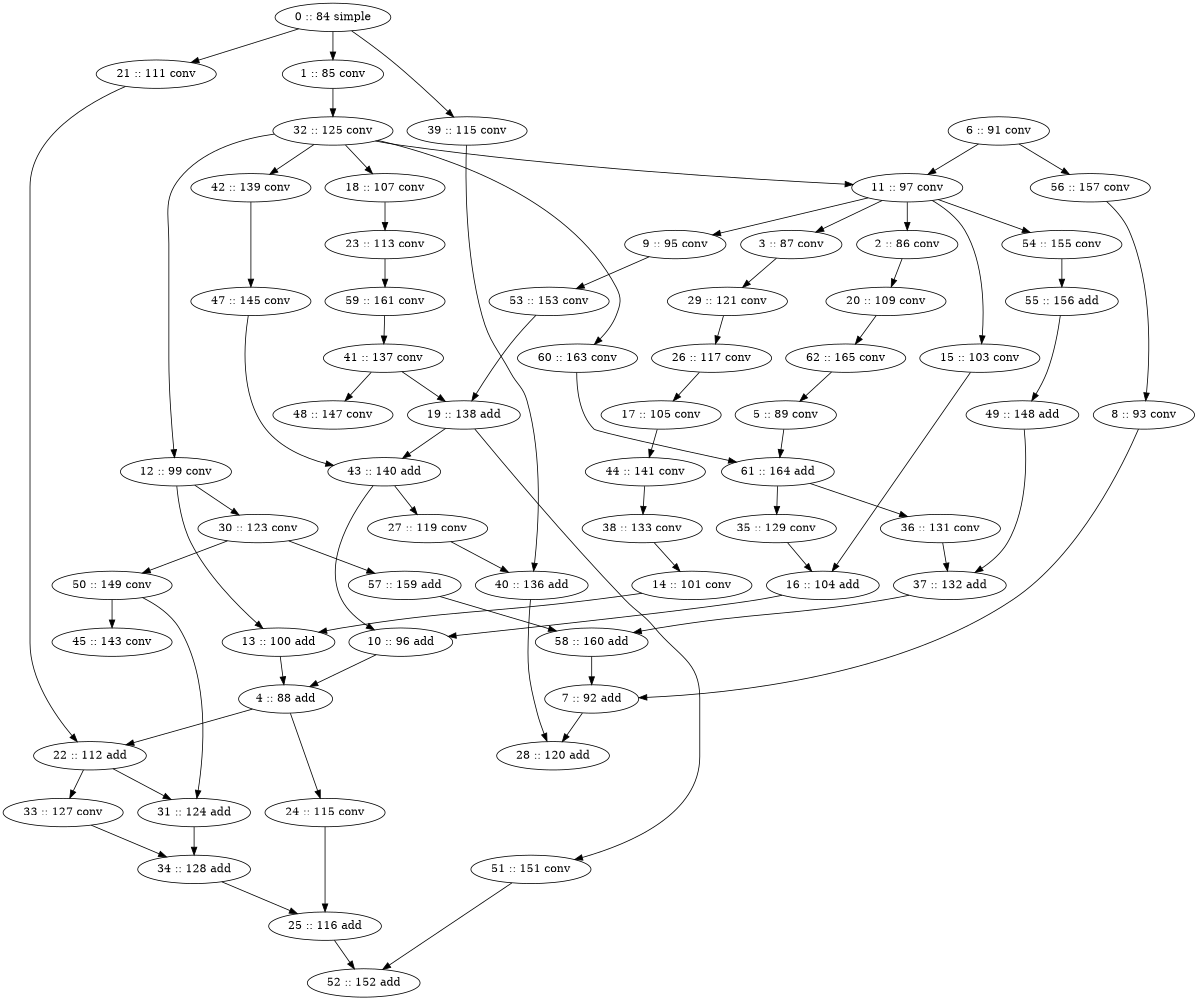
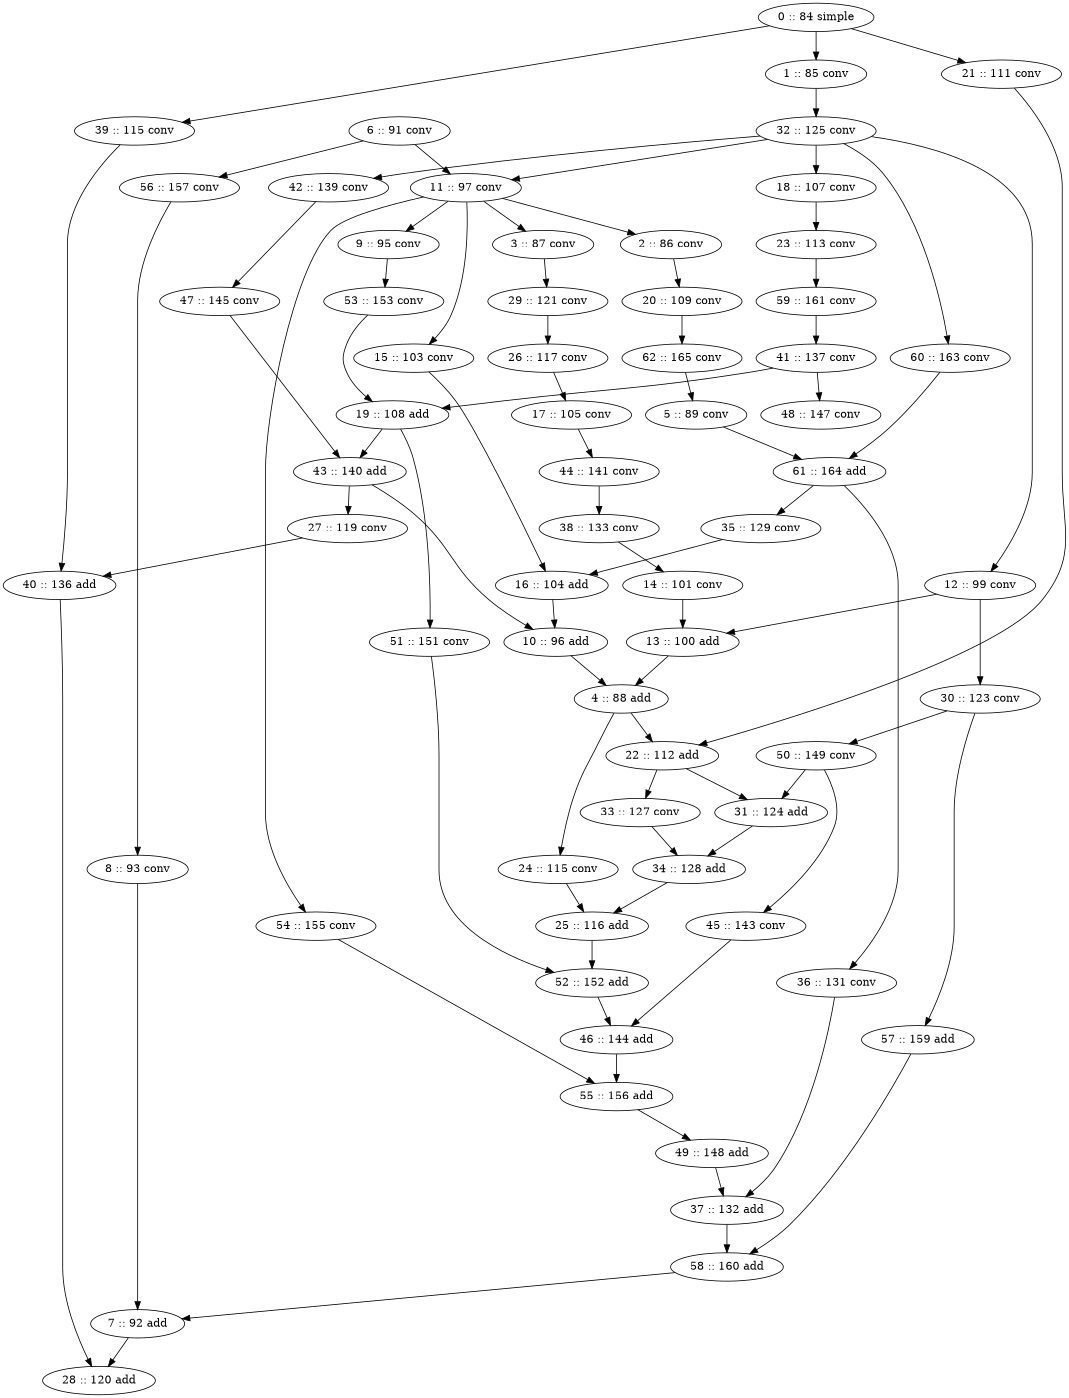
node "19 :: 138 add": label "19 :: 138 add" -> "19 :: 108 add"
node "46 :: 144 add": added
